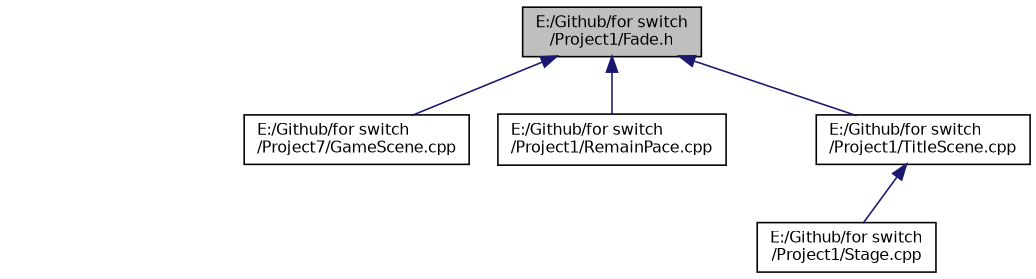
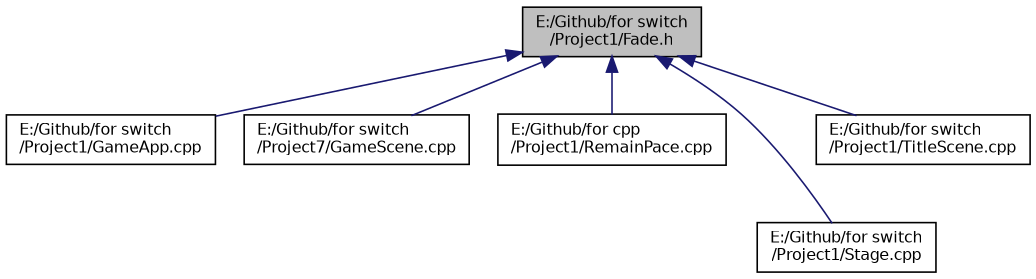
node "E:/Github/for switch /Project1/GameApp.cpp": added
node "E:/Github/for switch /Project1/RemainPace.cpp": label "E:/Github/for switch /Project1/RemainPace.cpp" -> "E:/Github/for cpp /Project1/RemainPace.cpp"
edge "E:/Github/for switch /Project1/Stage.cpp" -> "E:/Github/for switch /Project1/TitleScene.cpp": now "E:/Github/for switch /Project1/Stage.cpp" -> "E:/Github/for switch /Project1/Fade.h"
